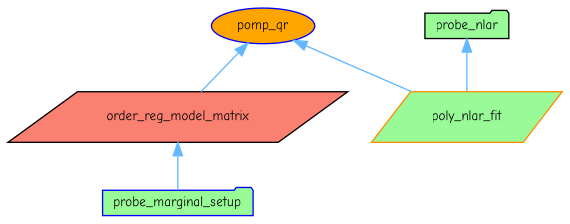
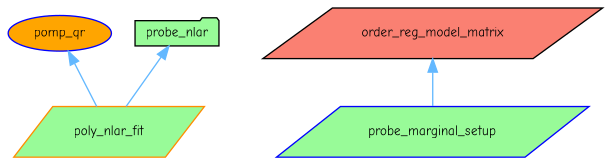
edge "order_reg_model_matrix" -> "pomp_qr": removed
node "probe_marginal_setup": shape folder -> parallelogram
